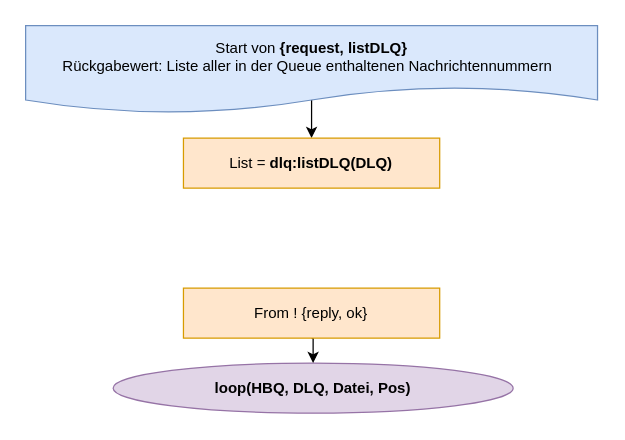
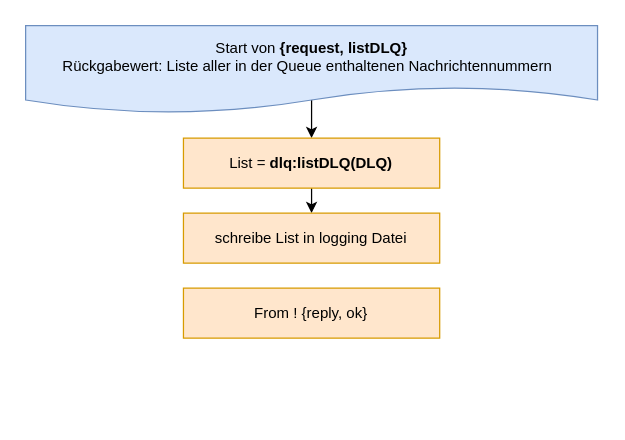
edge "List = dlq:listDLQ(DLQ)" -> "schreibe List in logging Datei": added
node "schreibe List in logging Datei": added
edge "From ! {reply, ok}" -> "loop(HBQ, DLQ, Datei, Pos)": removed
node "loop(HBQ, DLQ, Datei, Pos)": removed
